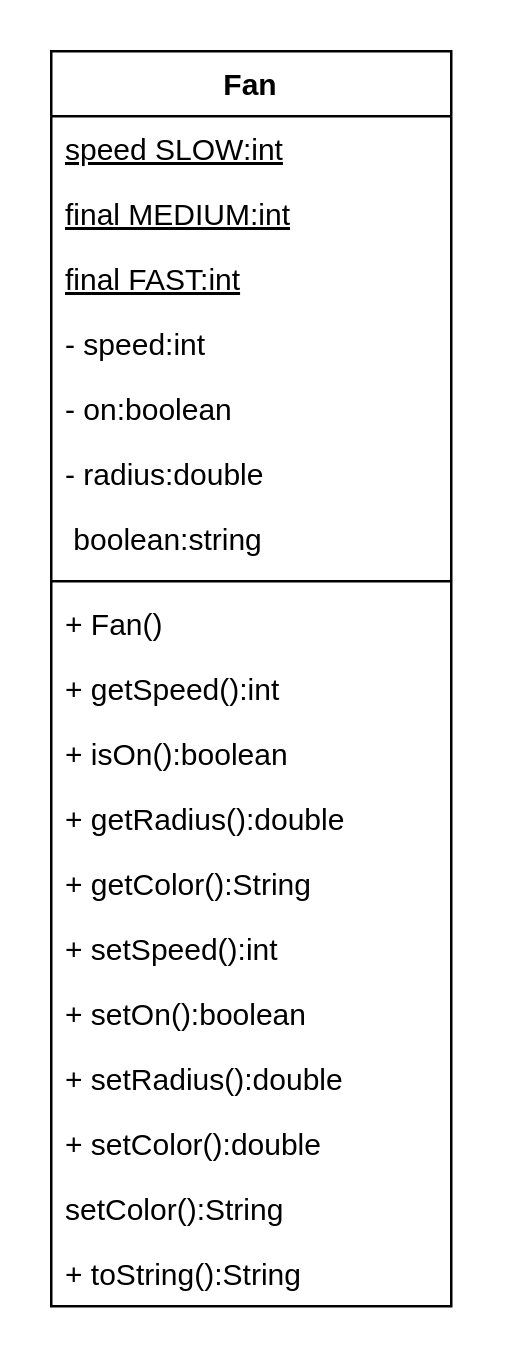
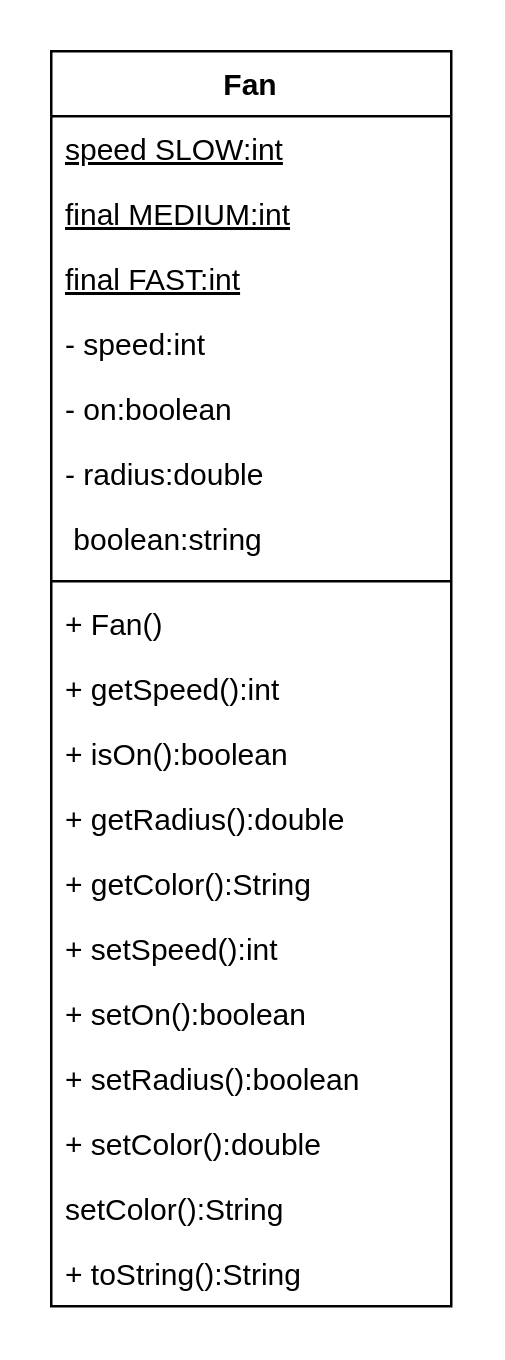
node "+ setRadius():double": label "+ setRadius():double" -> "+ setRadius():boolean"
